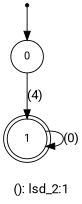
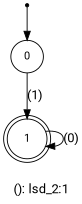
edge "0" -> "1": label "(4)" -> "(1)"
